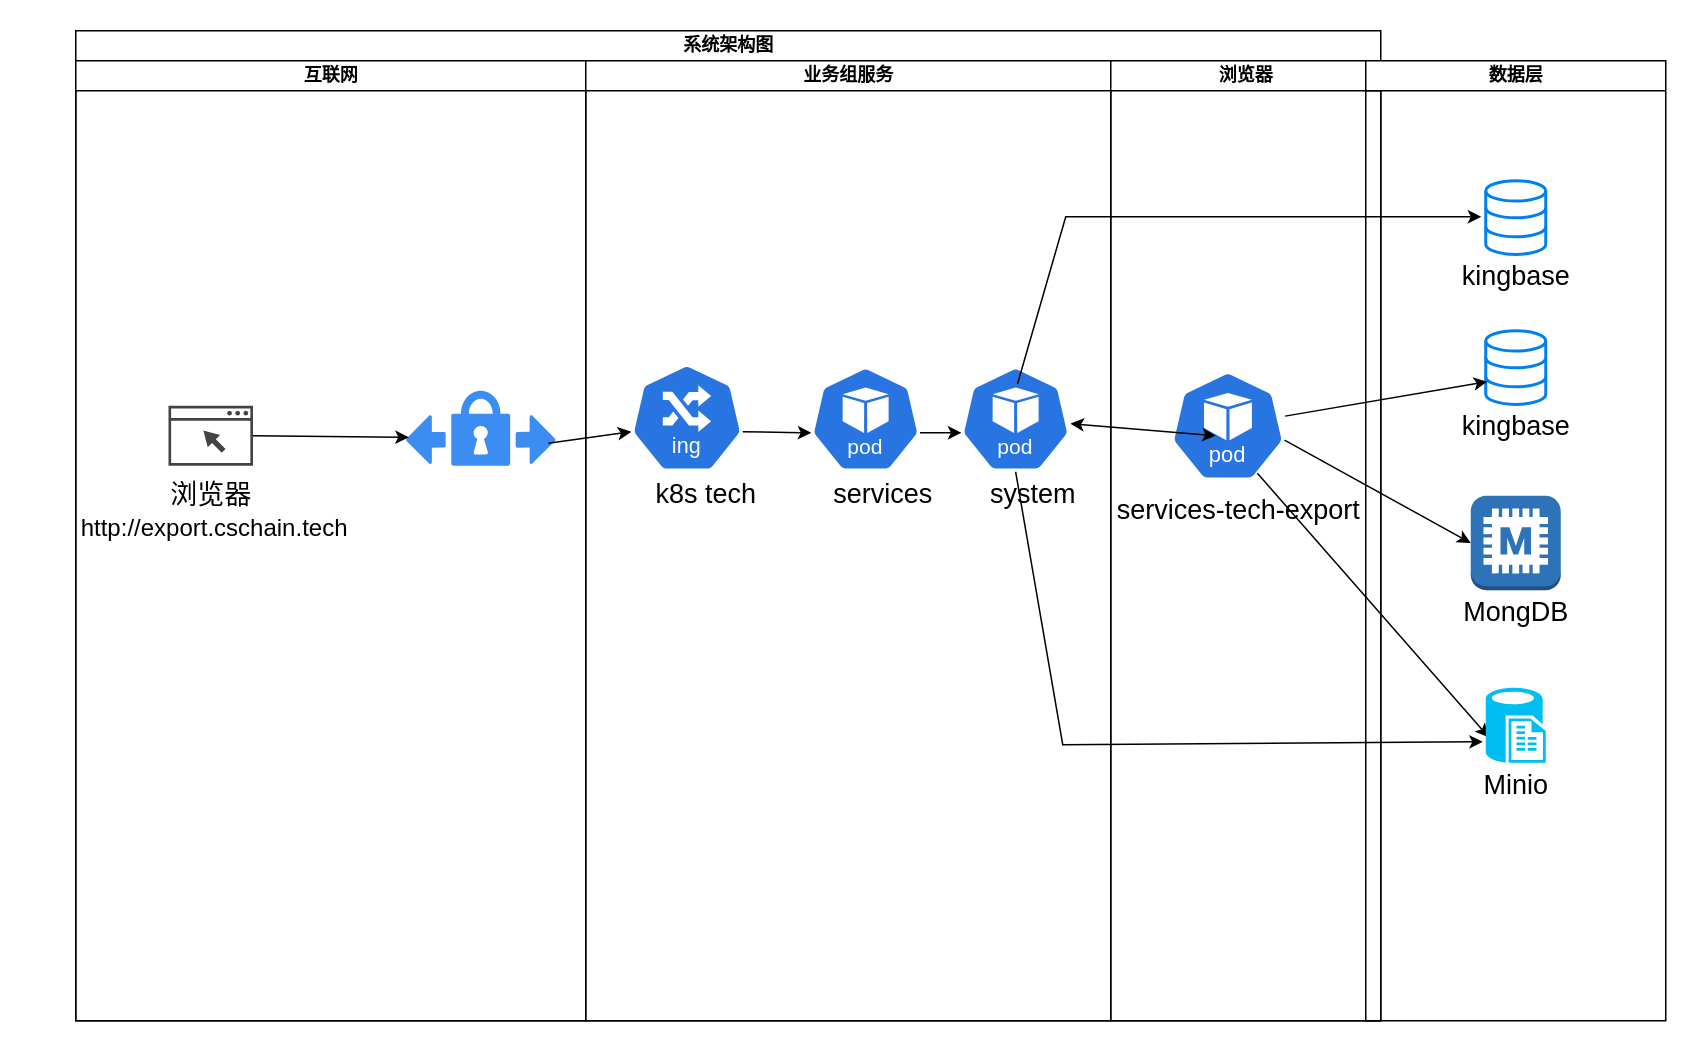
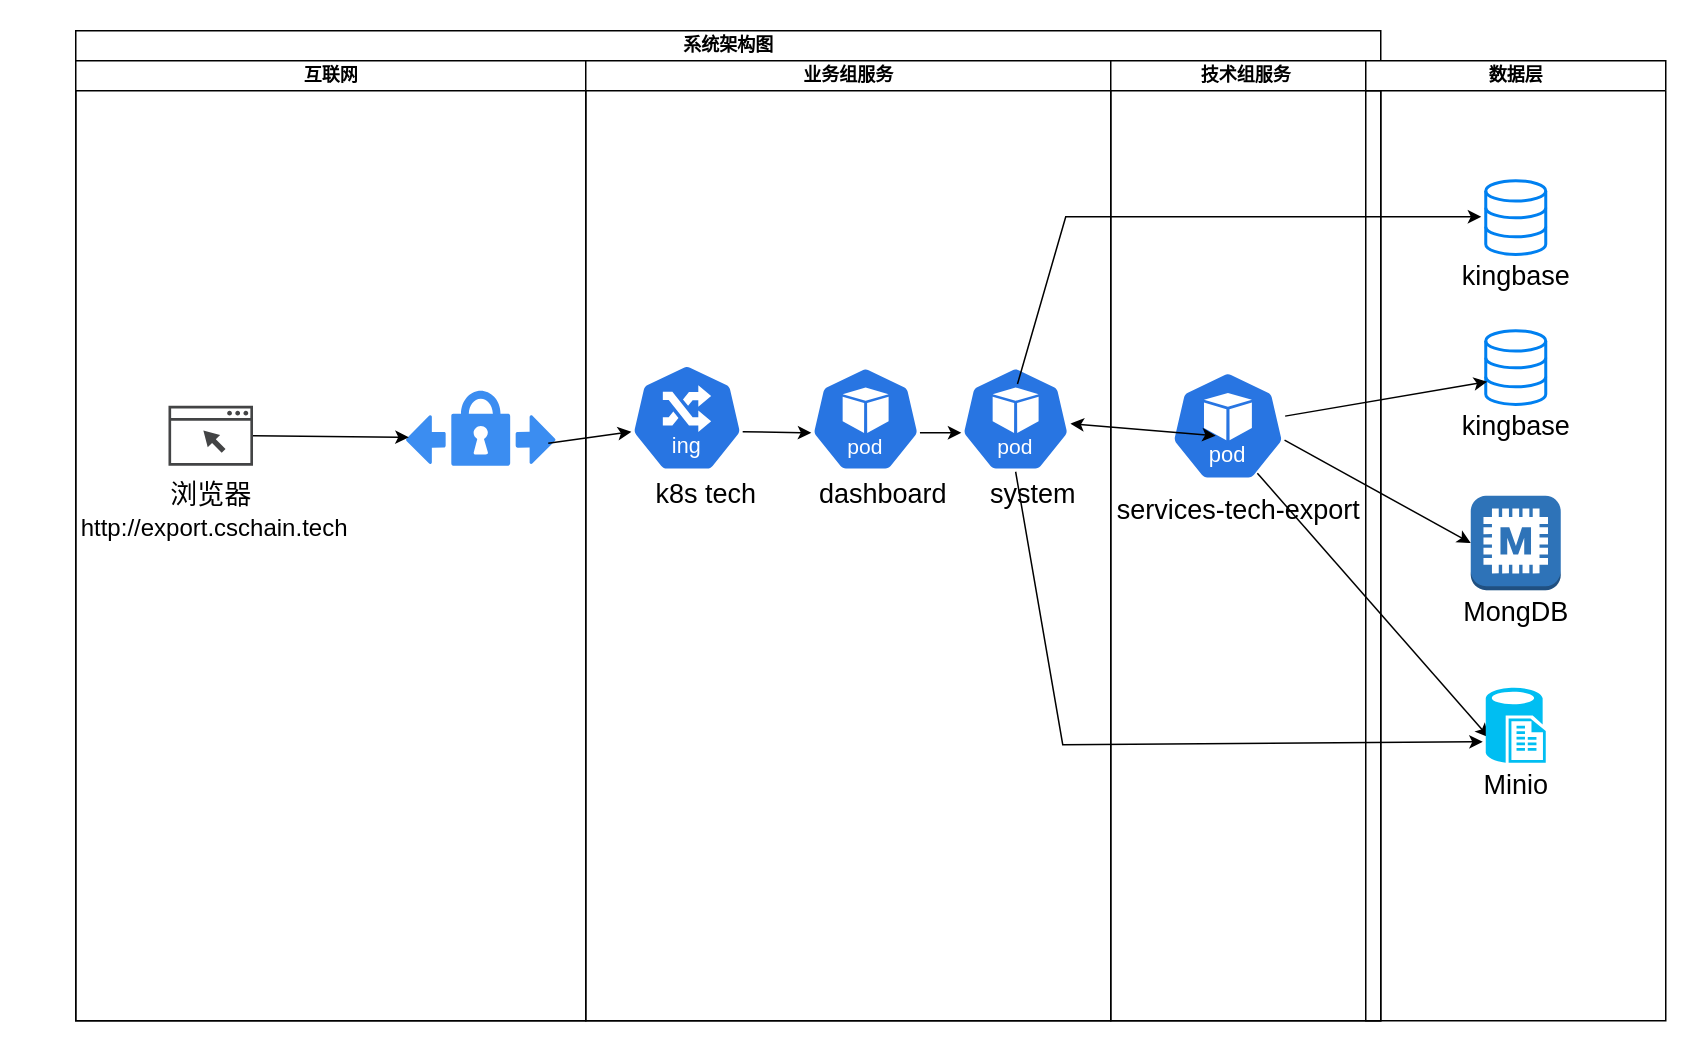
node "浏览器": label "浏览器" -> "技术组服务"
node "services": label "services" -> "dashboard"
